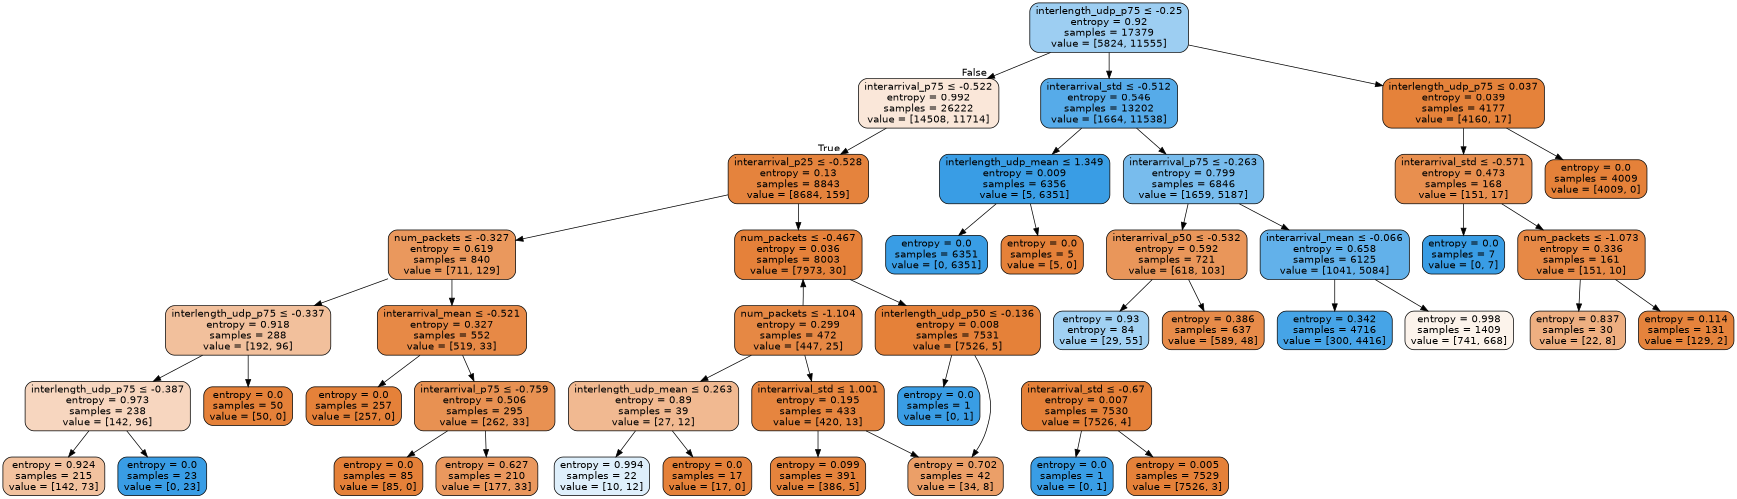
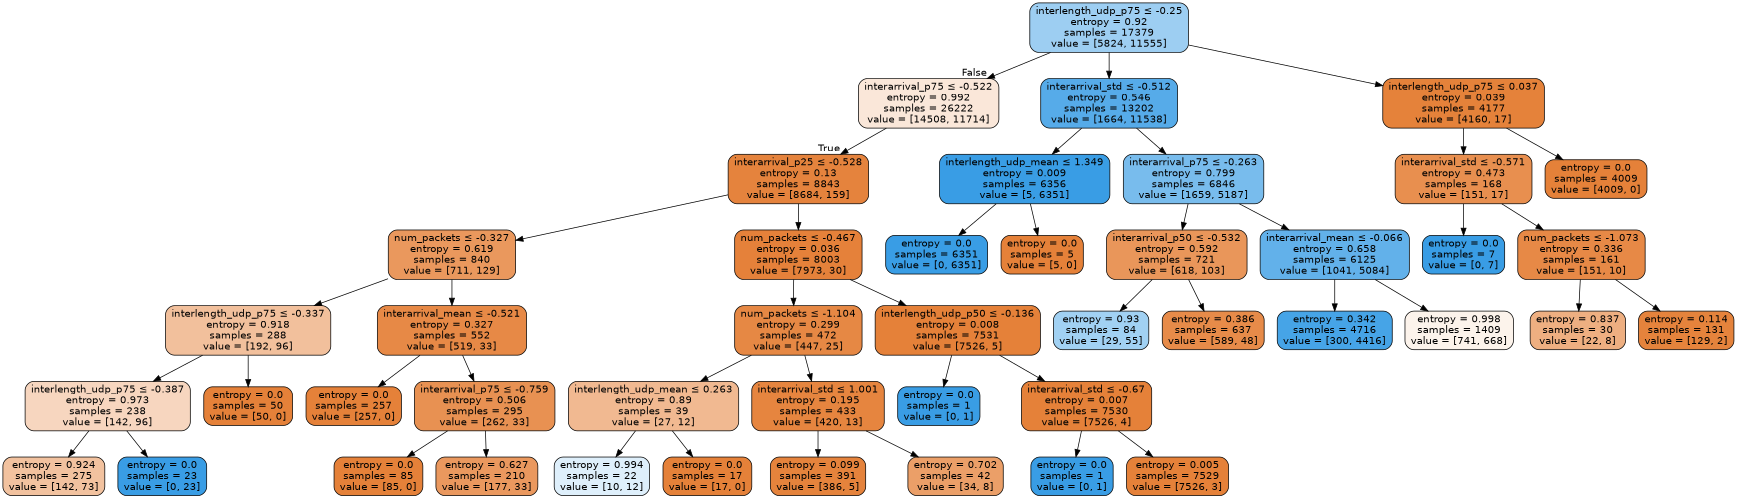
edge "num_packets ≤ -1.104" -> "num_packets ≤ -0.467": reversed
node "entropy = 0.93": text "entropy = 84" -> "samples = 84"
edge "interlength_udp_p50 ≤ -0.136" -> "entropy = 0.702": now "interlength_udp_p50 ≤ -0.136" -> "interarrival_std ≤ -0.67"
node "entropy = 0.924": text "samples = 215" -> "samples = 275"
